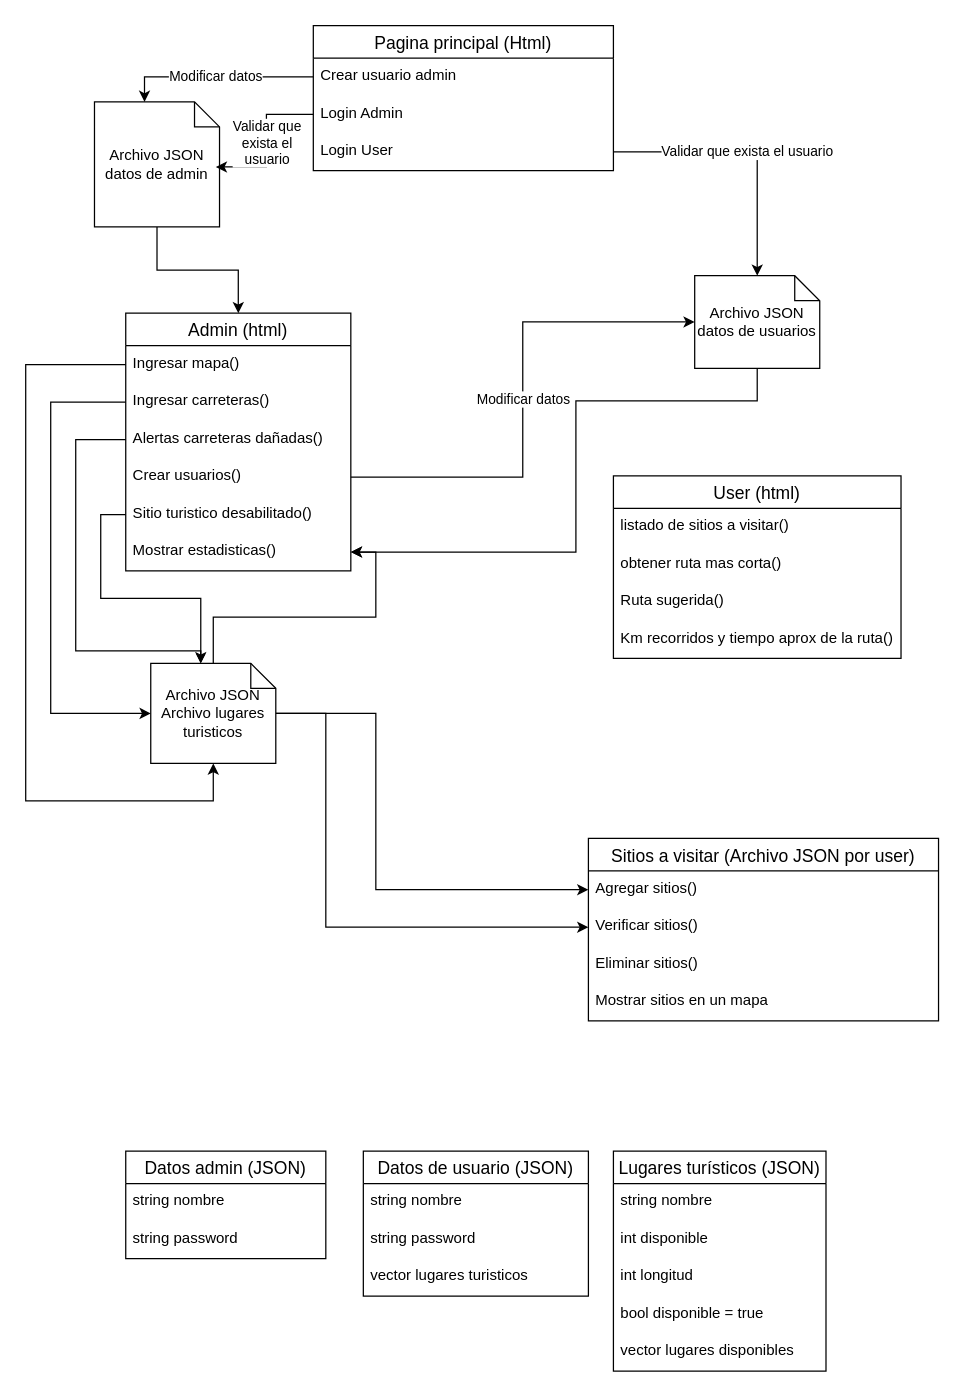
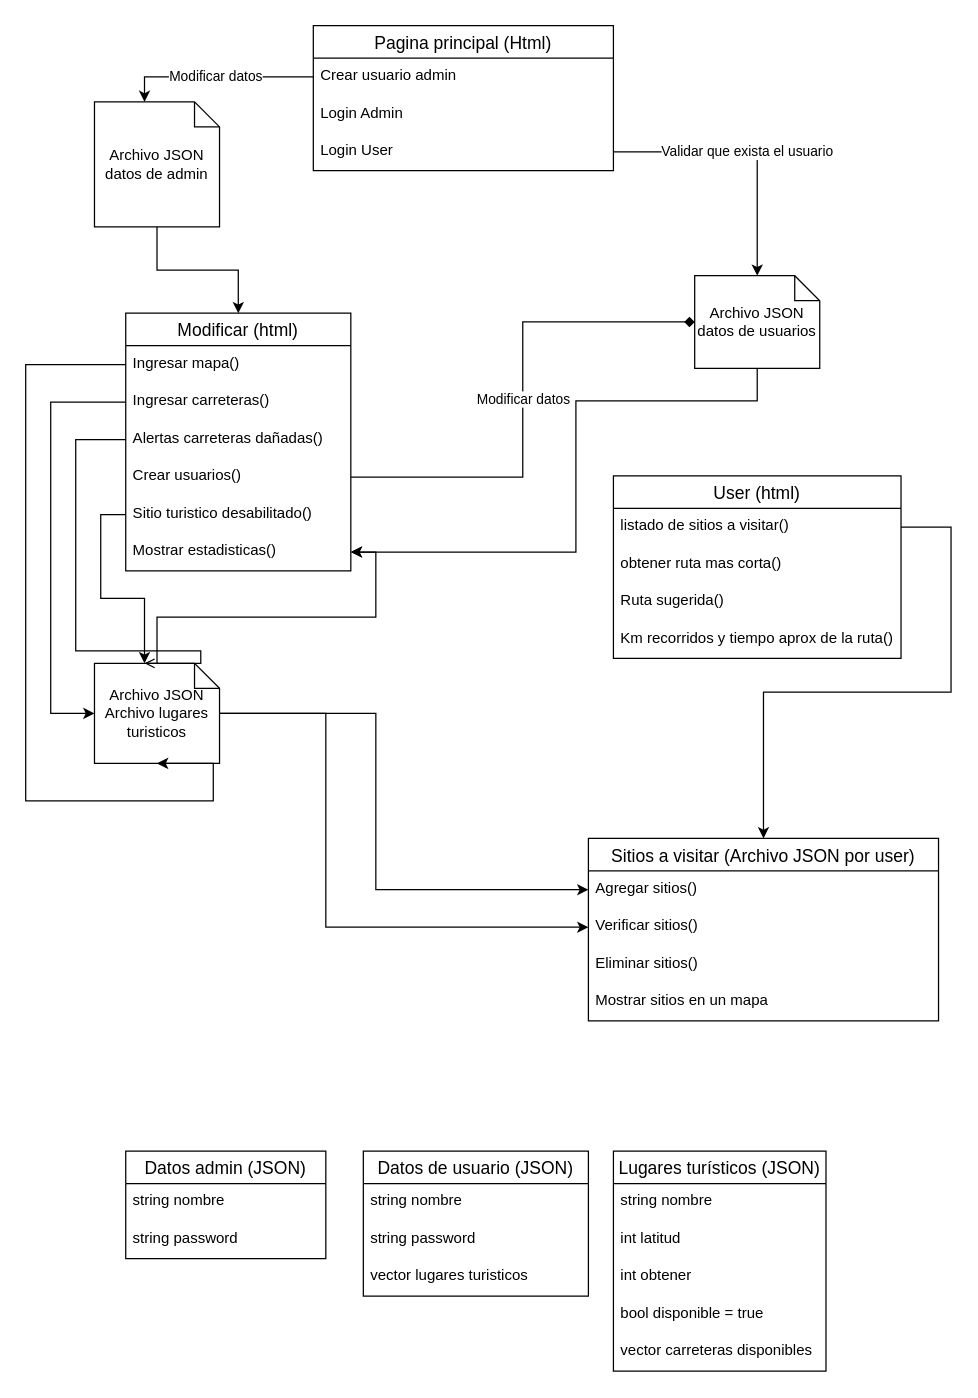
edge "Login Admin" -> "Archivo JSON datos de admin": removed, label "Validar que exista el usuario"
edge "Crear usuarios()" -> "Archivo JSON datos de usuarios": arrowhead classic -> diamond
node "Admin (html)": label "Admin (html)" -> "Modificar (html)"
edge "listado de sitios a visitar()" -> "Sitios a visitar (Archivo JSON por user)": added
node "Archivo JSON Archivo lugares turisticos": moved (213, 713) -> (157, 713)
node "int disponible": label "int disponible" -> "int latitud"
node "int longitud": label "int longitud" -> "int obtener"
node "vector lugares disponibles": label "vector lugares disponibles" -> "vector carreteras disponibles"
